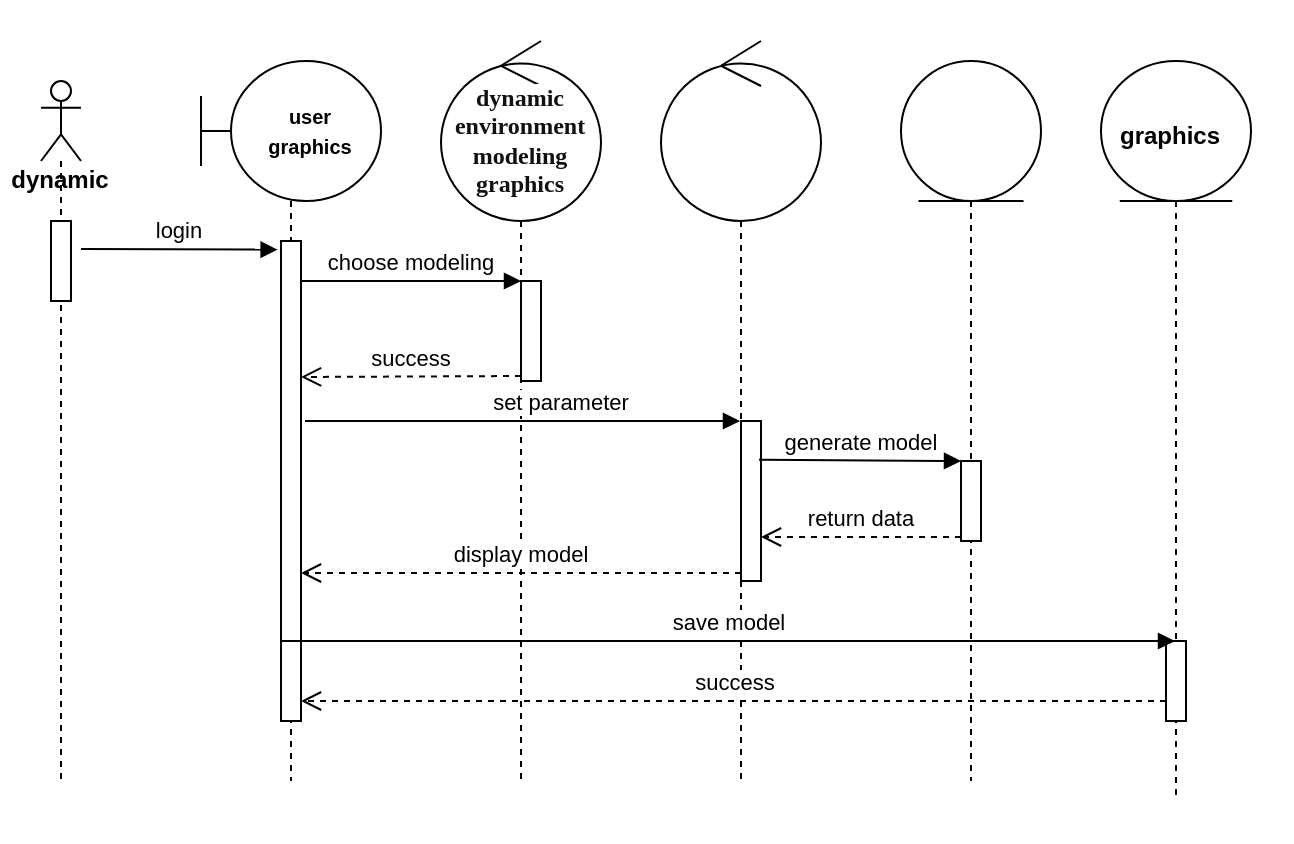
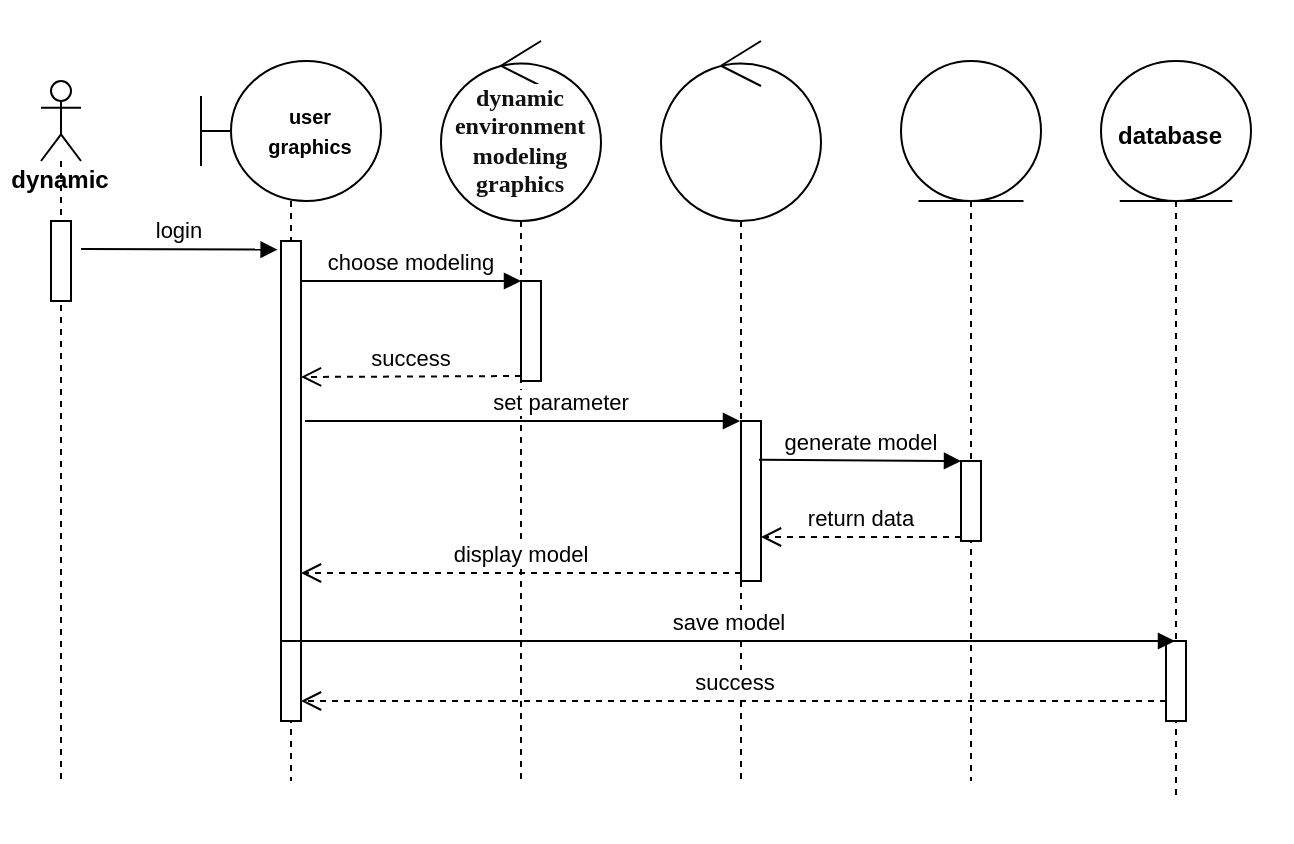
node "graphics": label "graphics" -> "database"
